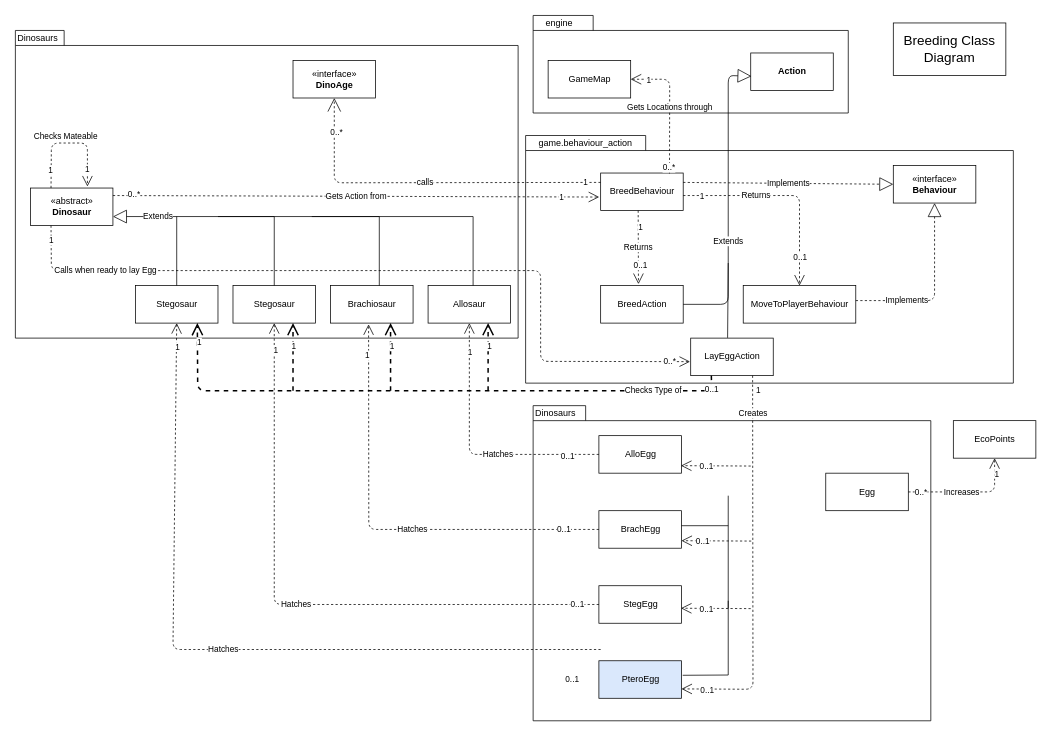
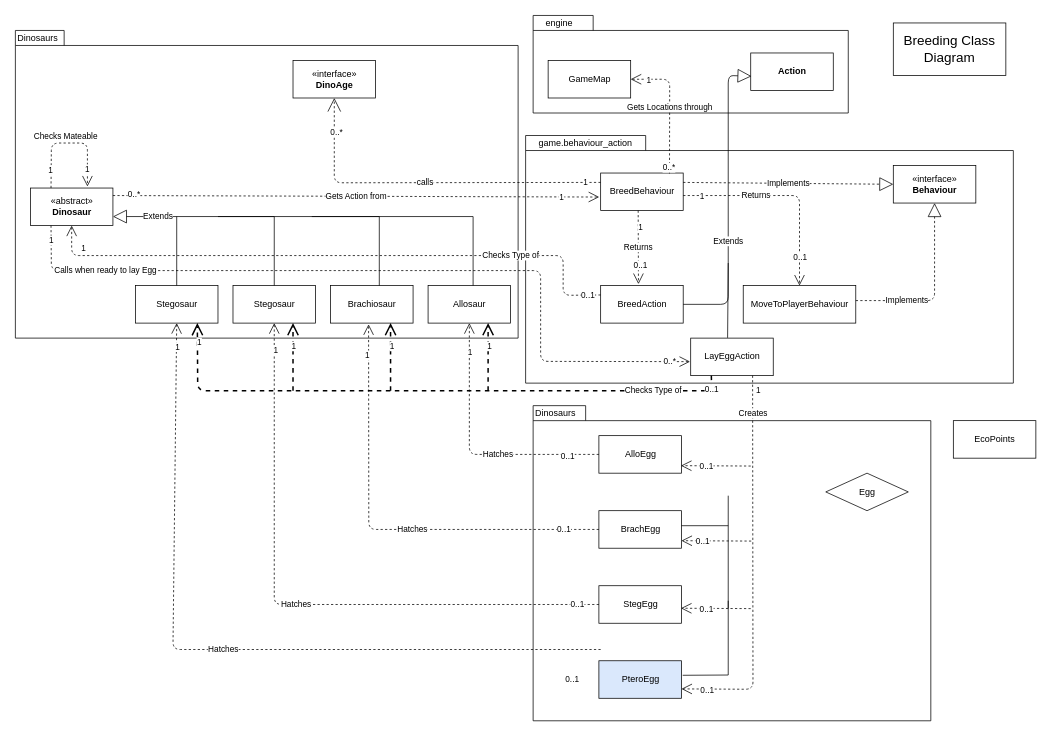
edge "BreedAction" -> "«abstract» Dinosaur": added, labels "0..1", "Checks Type of", "1"
node "Egg": shape rectangle -> diamond
edge "Egg" -> "EcoPoints": removed, labels "0..*", "Increases", "1"
